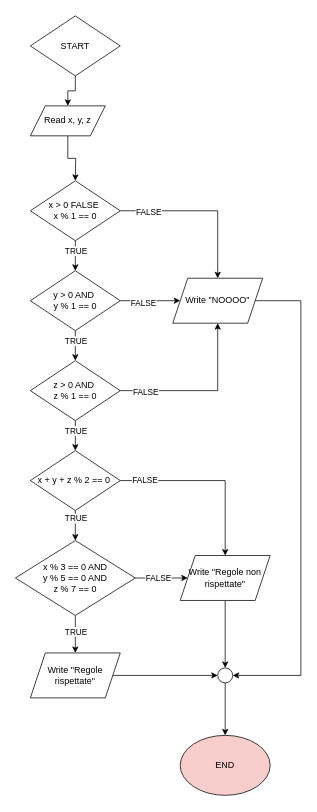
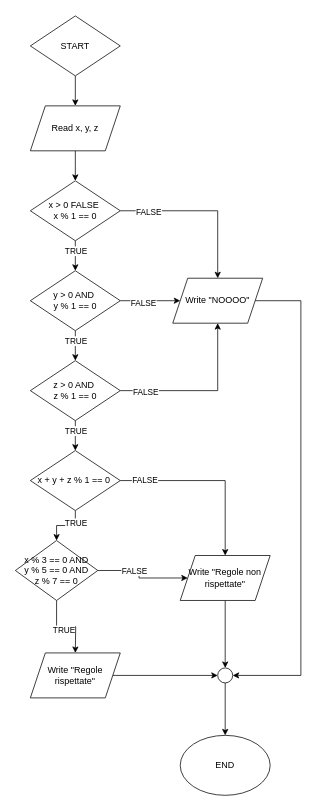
node "Read x, y, z": size 75x30 -> 90x45
node "x + y + z % 2 == 0": label "x + y + z % 2 == 0" -> "x + y + z % 1 == 0"
node "x % 3 == 0 AND y % 5 == 0 AND z % 7 == 0": size 120x75 -> 83x60
node "END": fillcolor #f8cecc -> #ffffff
